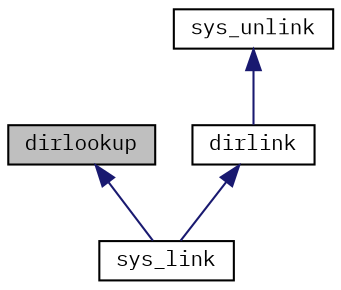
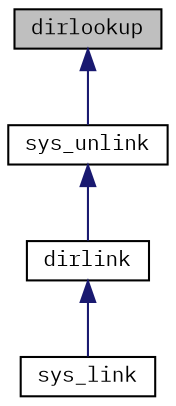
edge "sys_link" -> "dirlookup": now "sys_unlink" -> "dirlookup"
